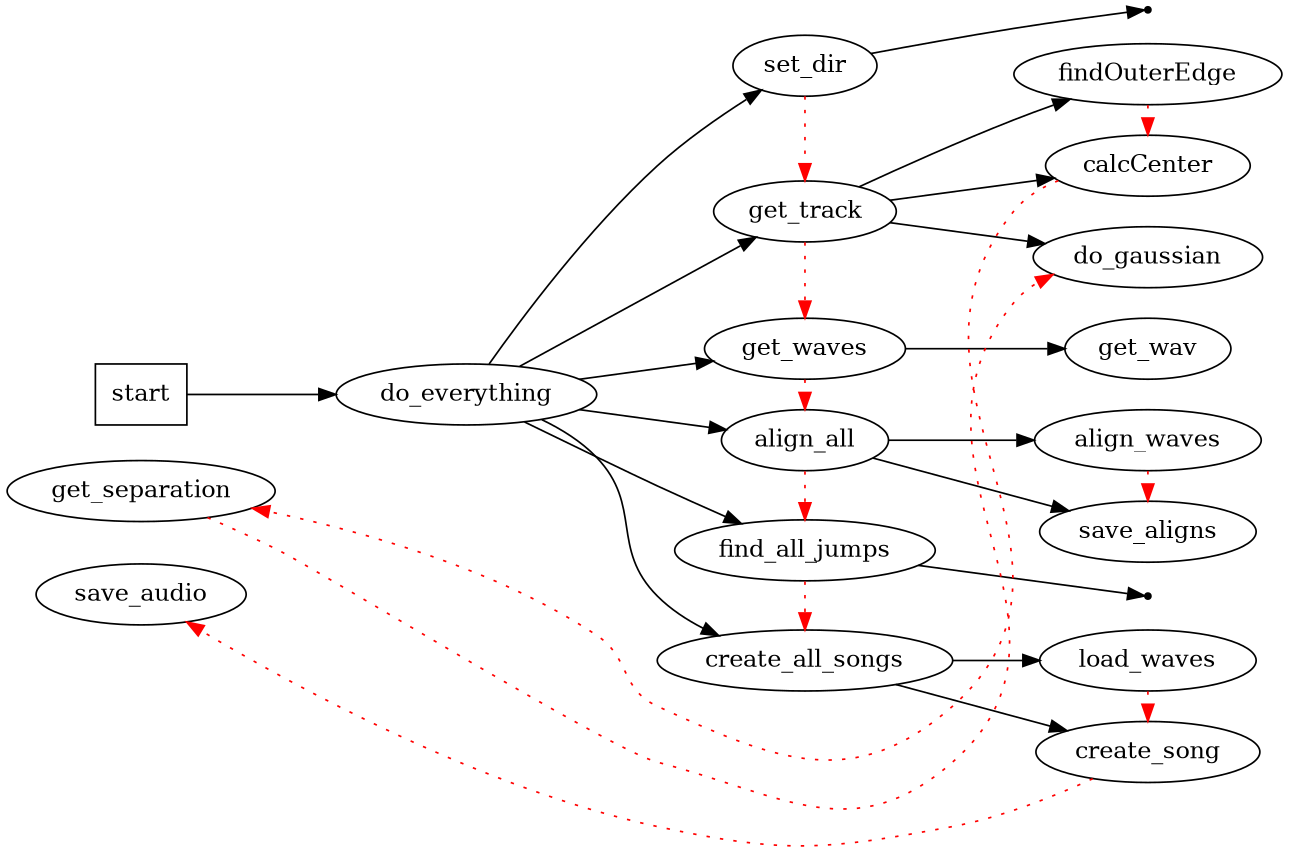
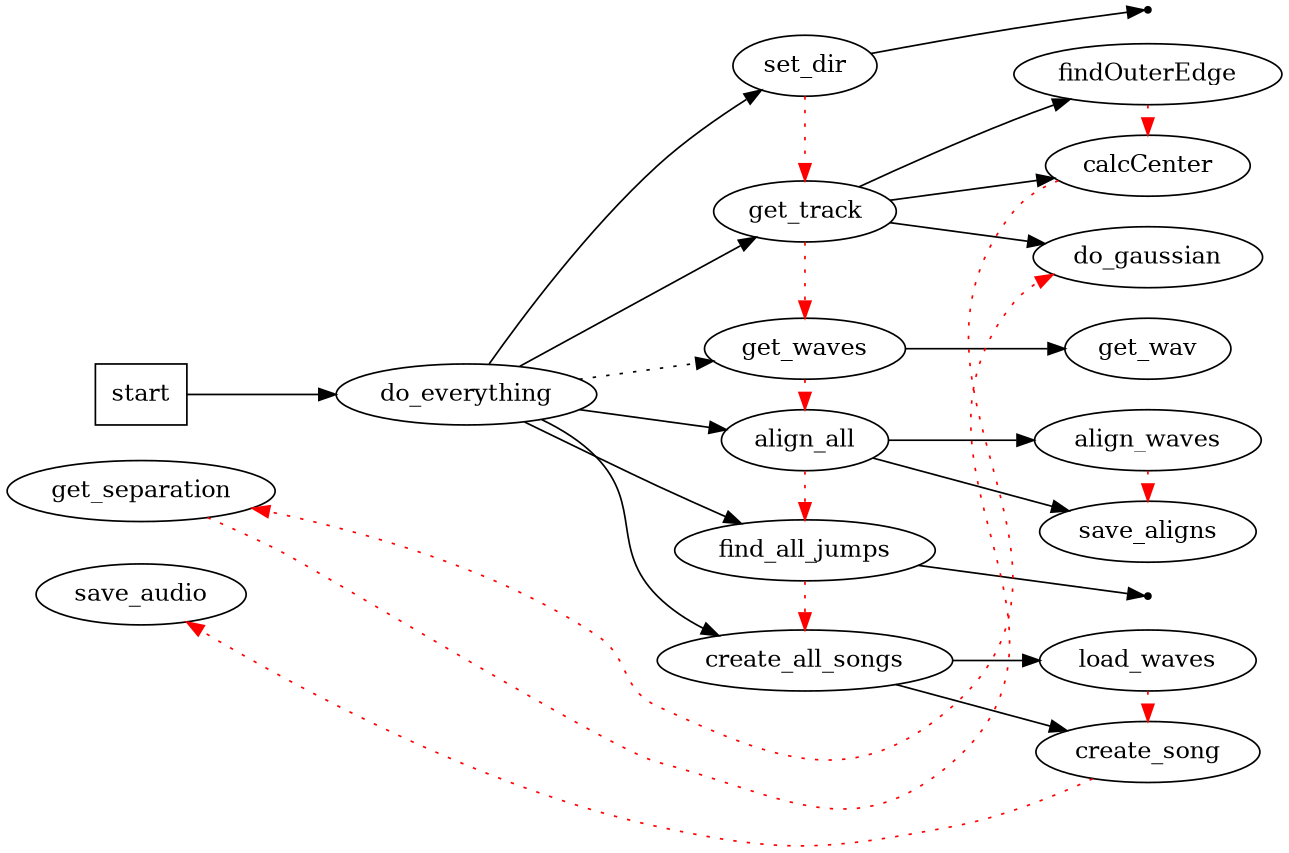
edge "do_everything" -> "get_waves": style solid -> dotted
